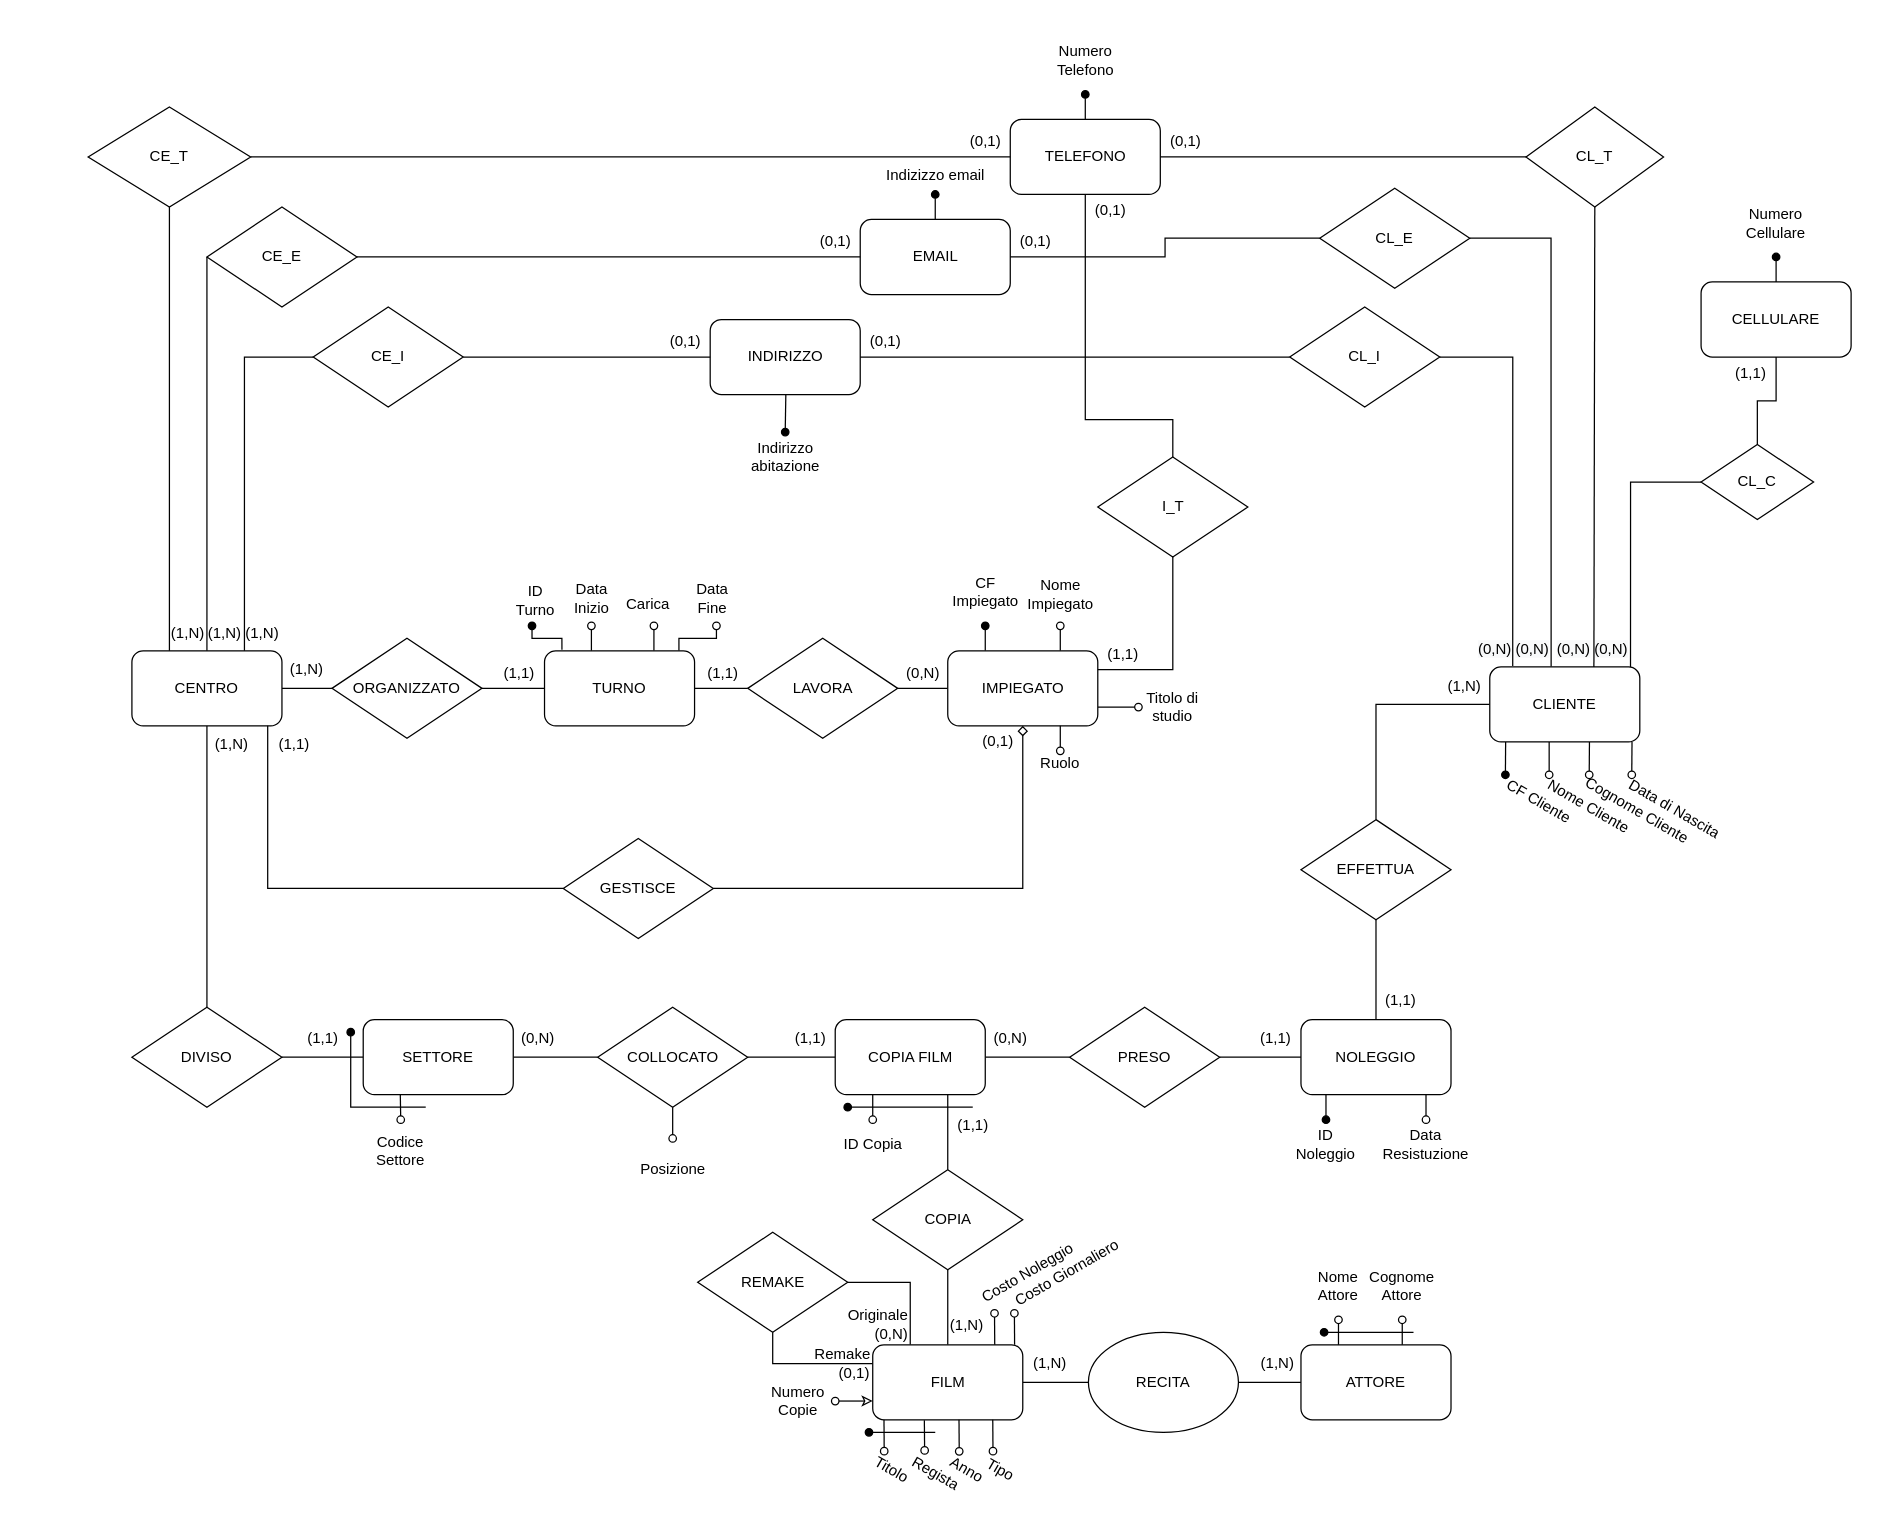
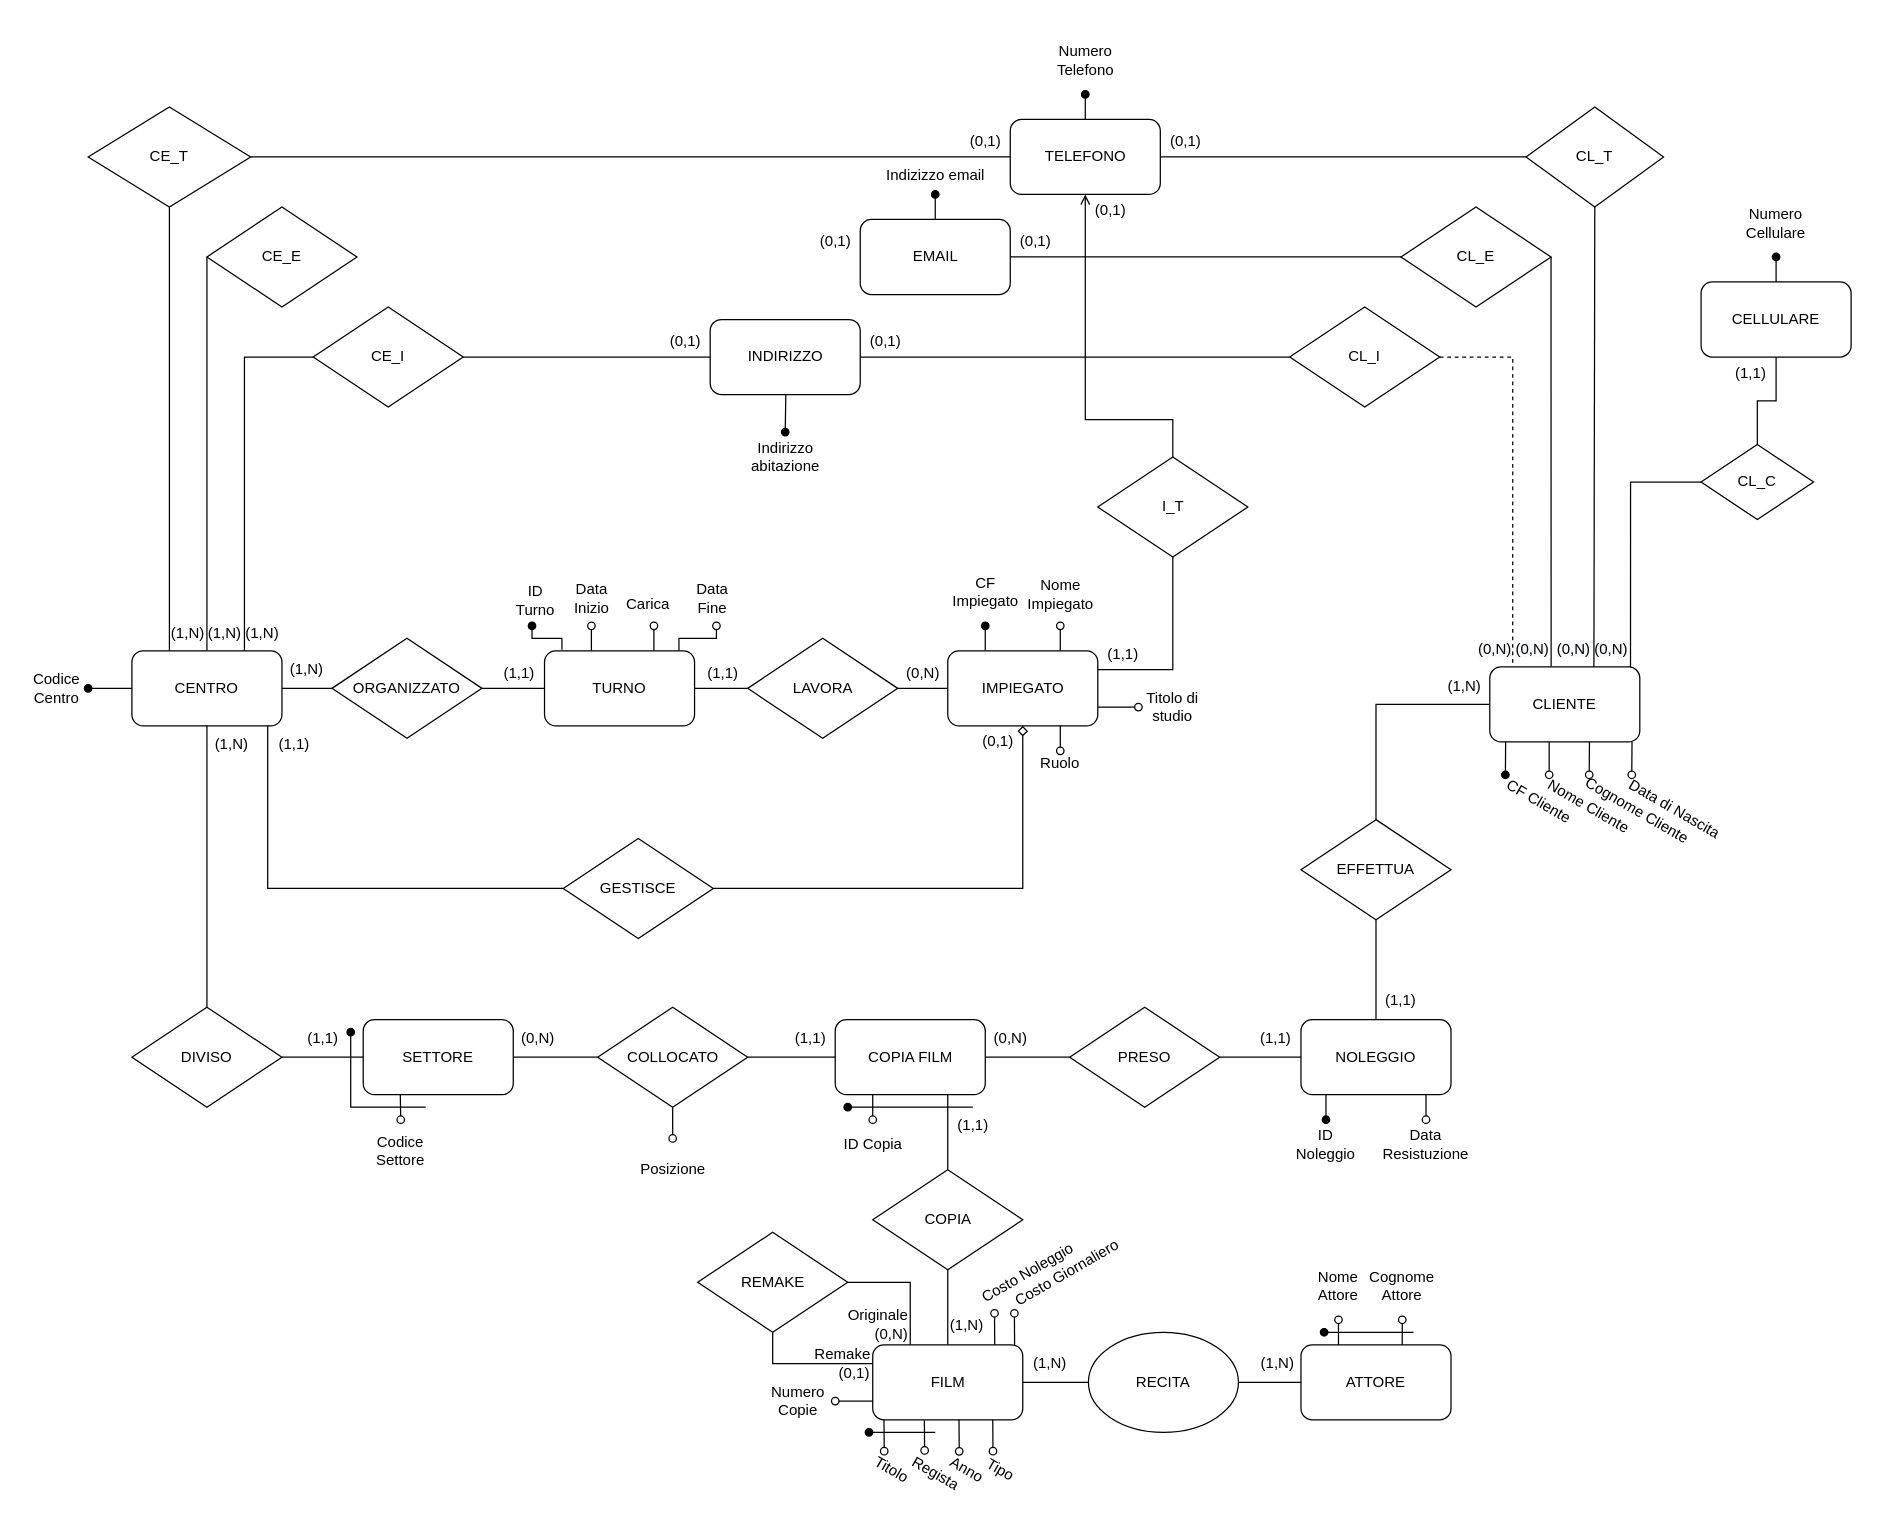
edge "TELEFONO" -- "I_T": arrowhead none -> open
node "CL_E": moved (1394, 238) -> (1476, 257)
edge "CE_E" -- "EMAIL": removed
edge "CL_I" -- "CLIENTE": style solid -> dashed
node "Codice Centro": added
edge "CENTRO" -> "Codice Centro": added
edge "FILM" -- "Numero Copie": arrowhead classic -> none
